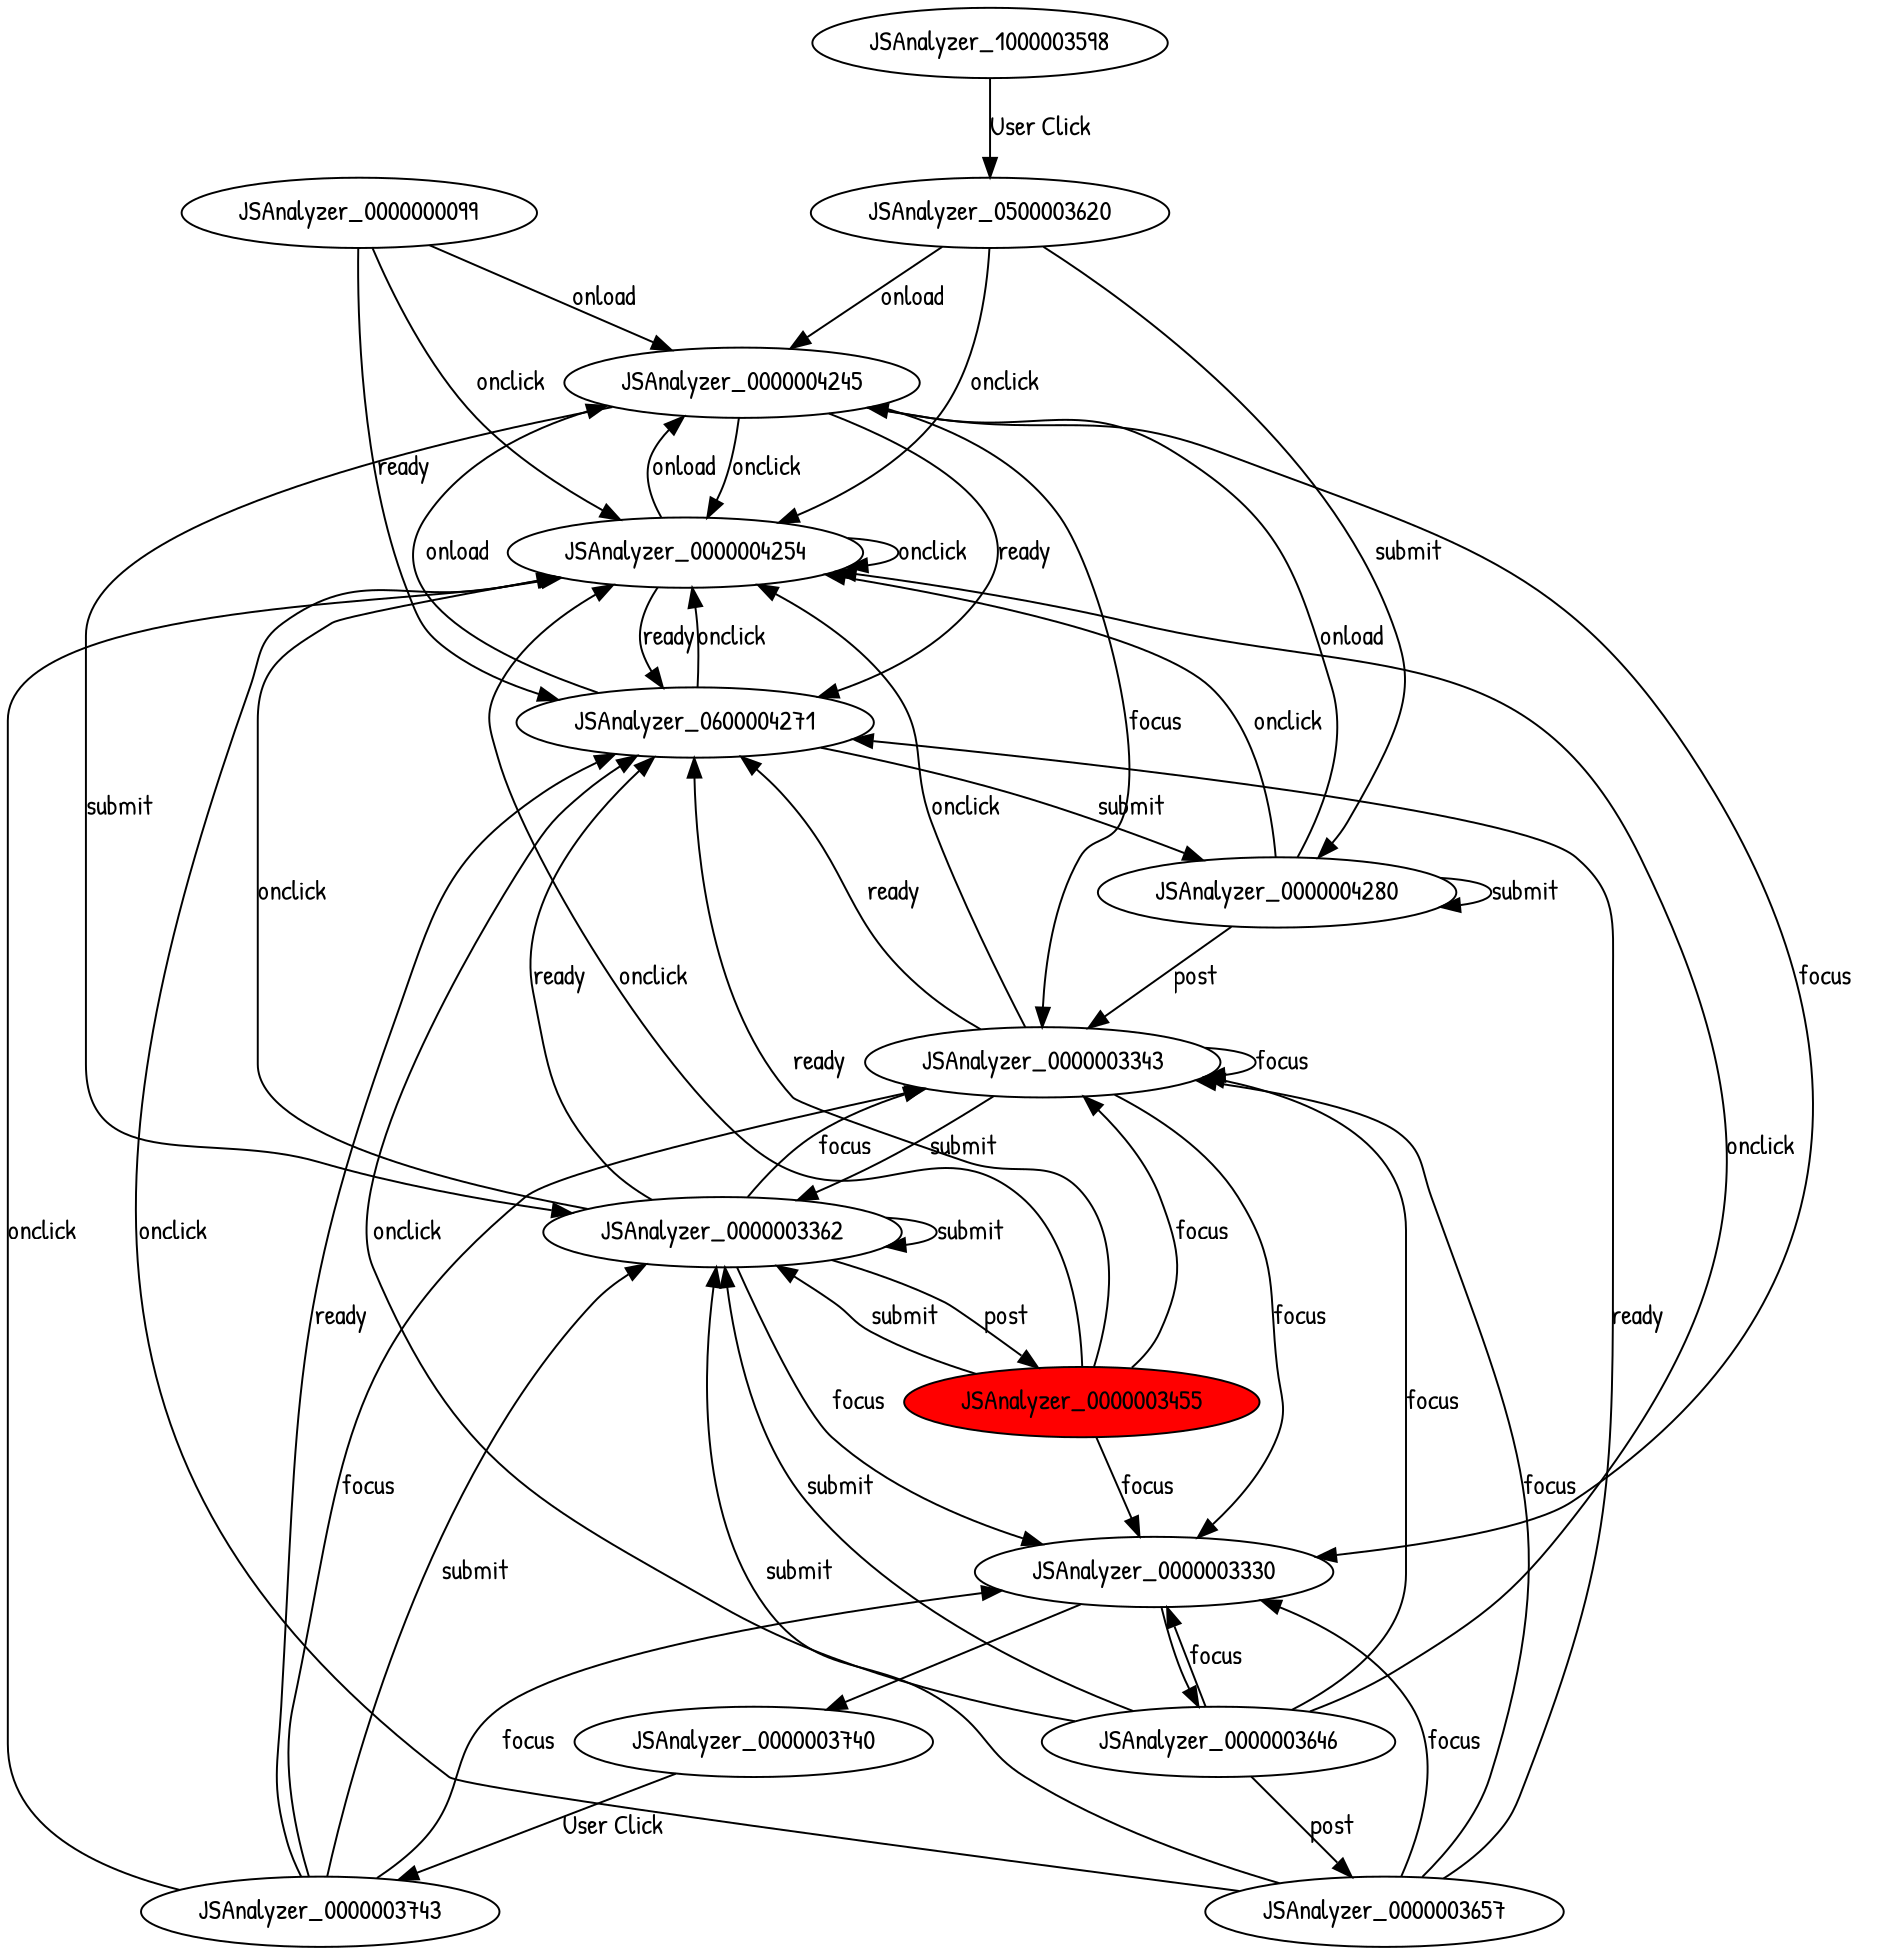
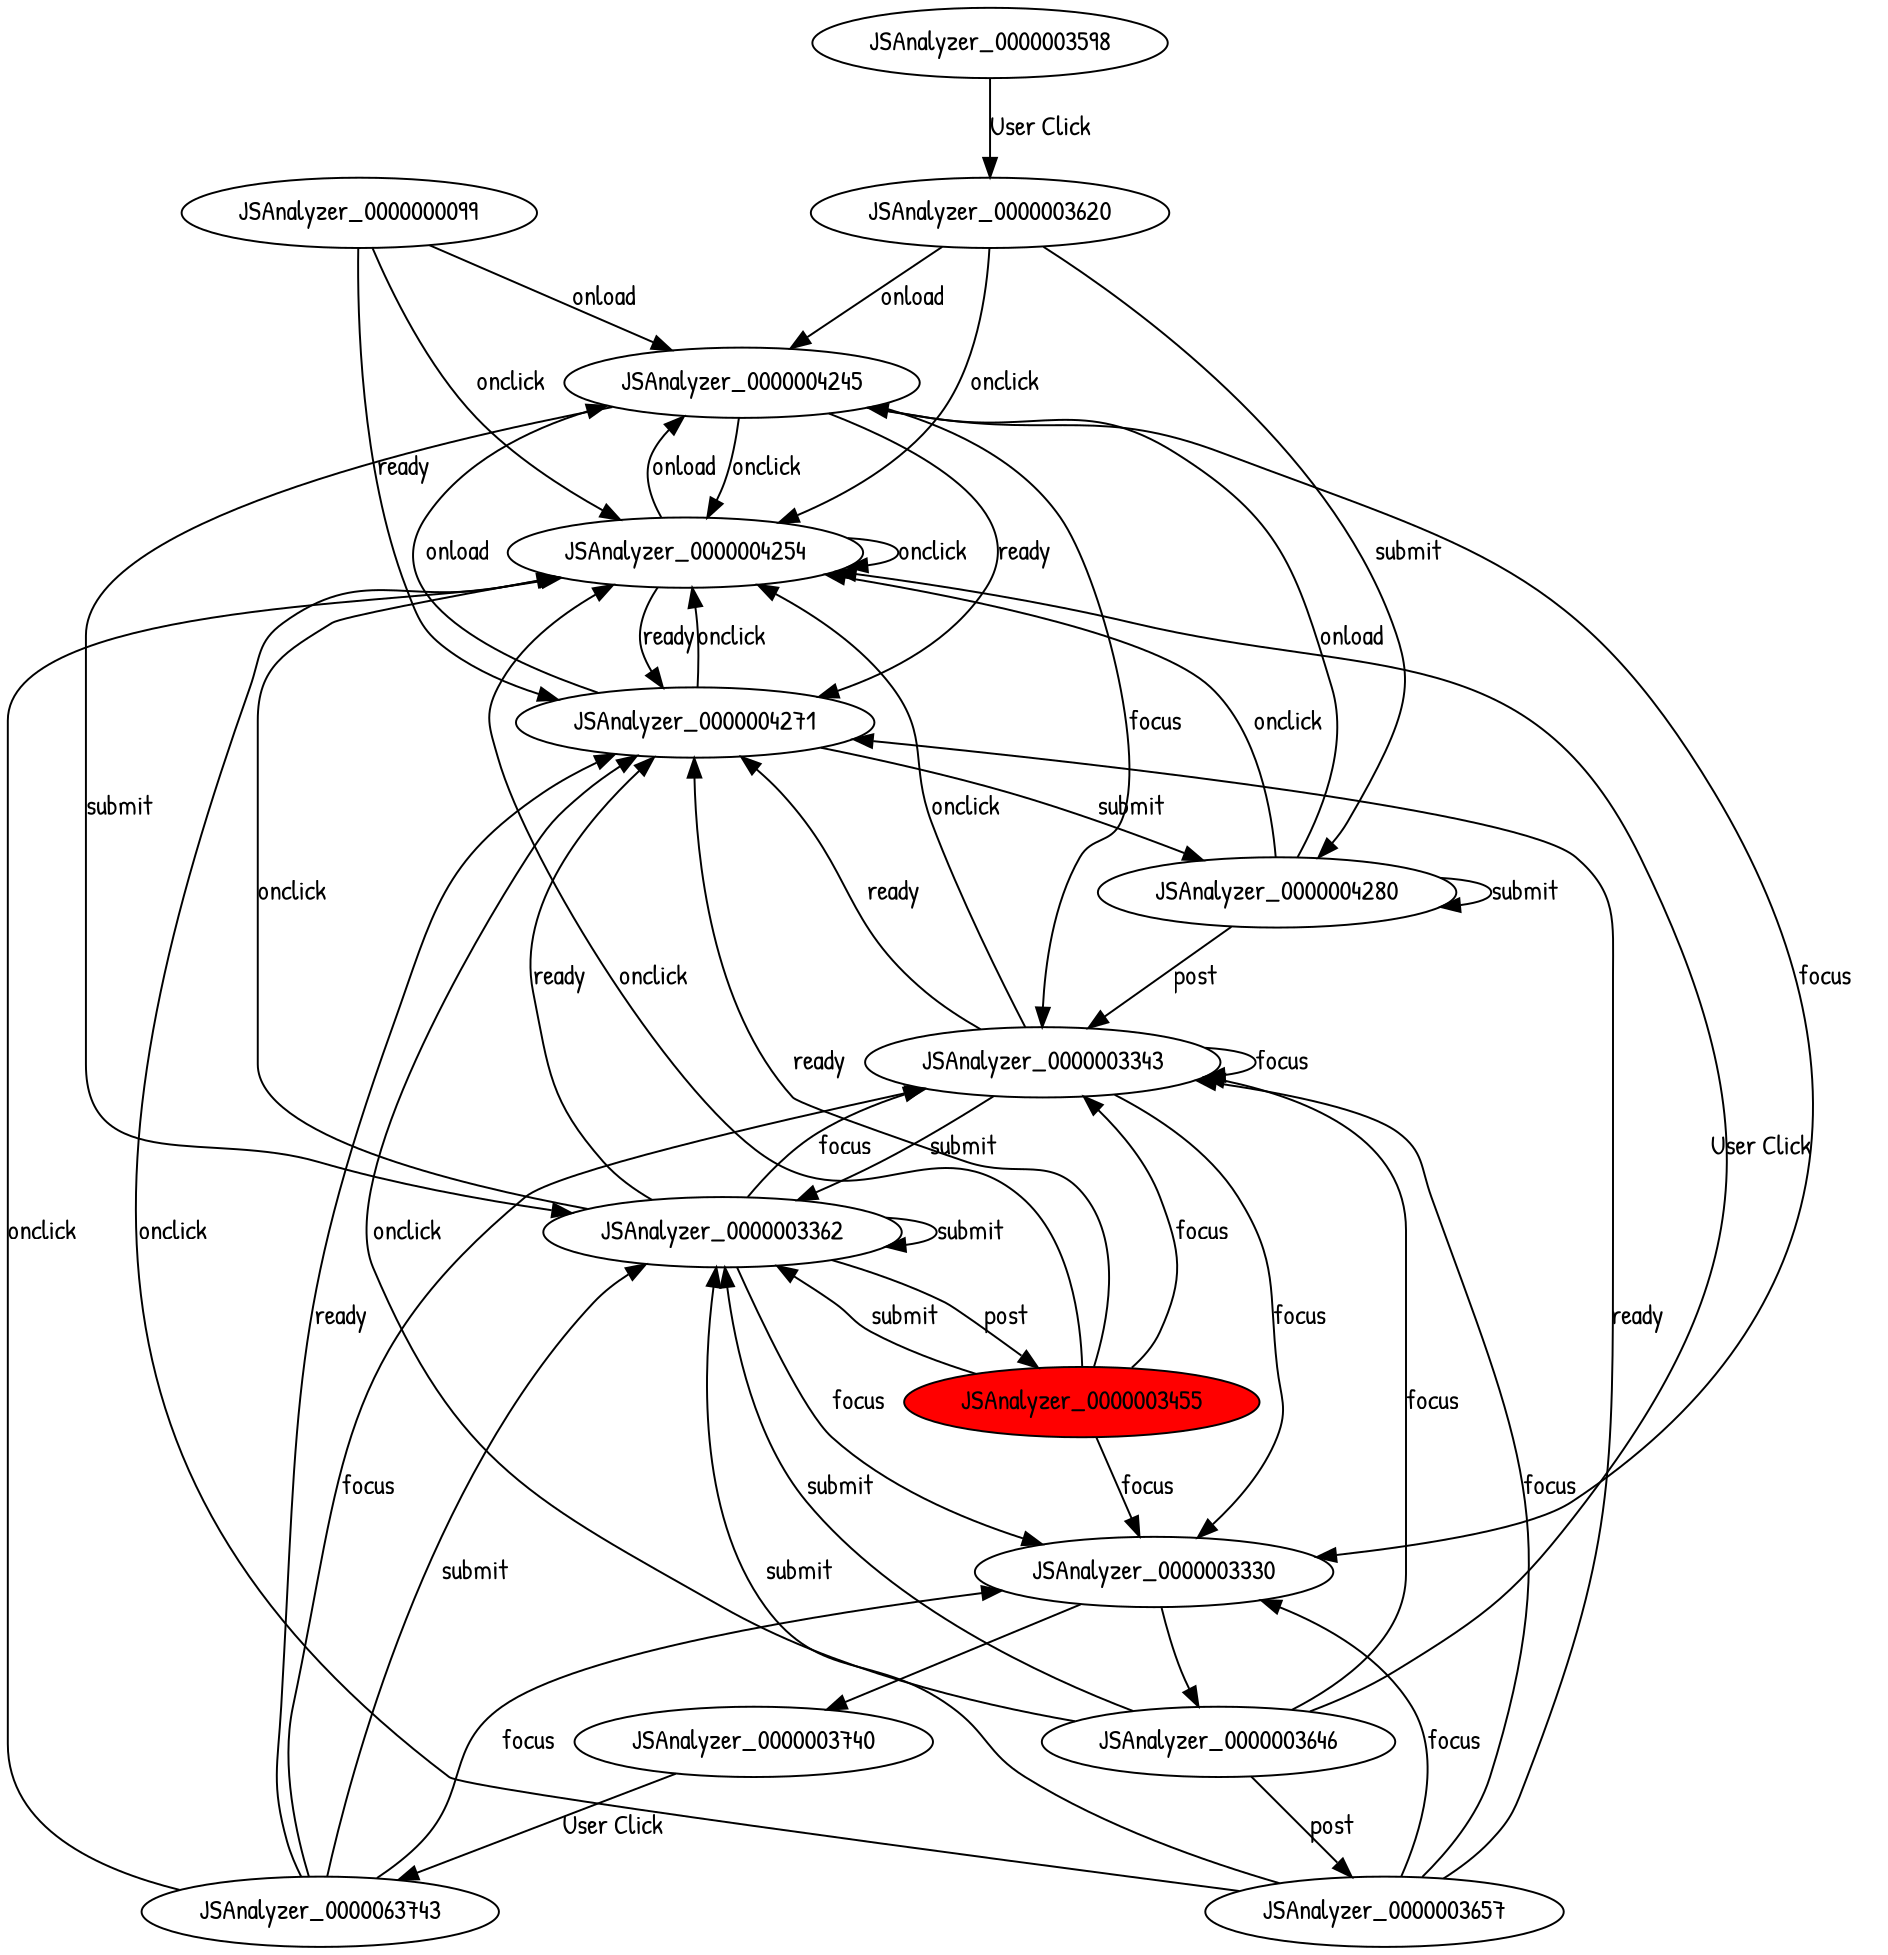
node "JSAnalyzer_1000003598": label "JSAnalyzer_1000003598" -> "JSAnalyzer_0000003598"
node "JSAnalyzer_0500003620": label "JSAnalyzer_0500003620" -> "JSAnalyzer_0000003620"
node "JSAnalyzer_0600004271": label "JSAnalyzer_0600004271" -> "JSAnalyzer_0000004271"
edge "JSAnalyzer_0000003646" -> "JSAnalyzer_0000004254": label "onclick" -> "User Click"
edge "JSAnalyzer_0000003646" -> "JSAnalyzer_0000003330": removed, label "focus"
node "JSAnalyzer_0000003743": label "JSAnalyzer_0000003743" -> "JSAnalyzer_0000063743"
